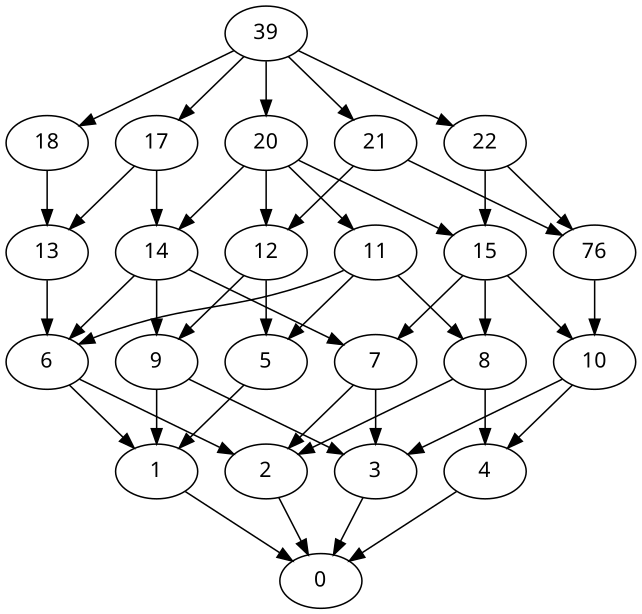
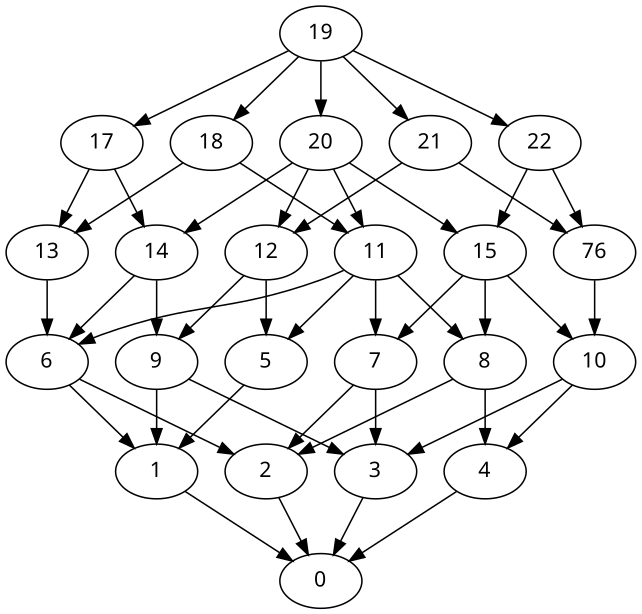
node "39": label "39" -> "19"
edge "18" -> "11": added
edge "14" -> "7": now "11" -> "7"
